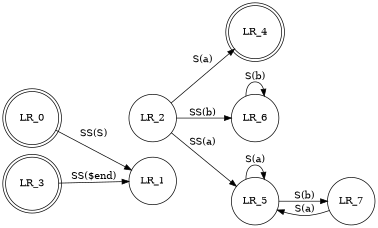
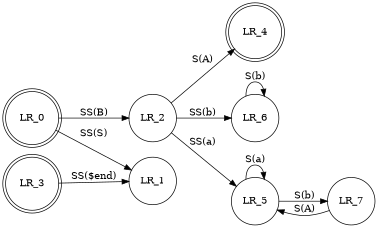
edge "LR_2" -> "LR_4": label "S(a)" -> "S(A)"
edge "LR_0" -> "LR_2": added, label "SS(B)"
edge "LR_7" -> "LR_5": label "S(a)" -> "S(A)"
